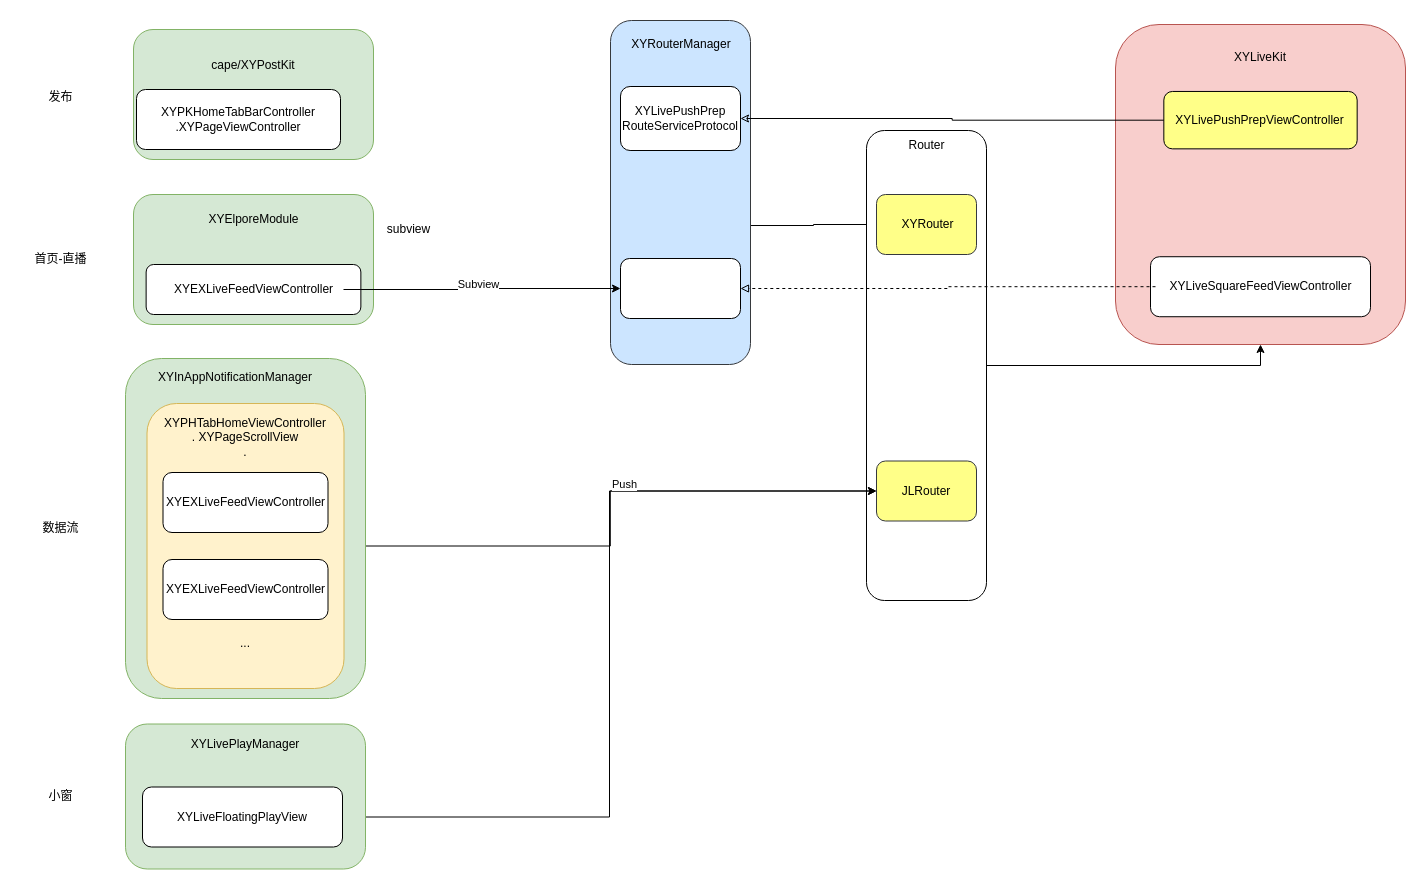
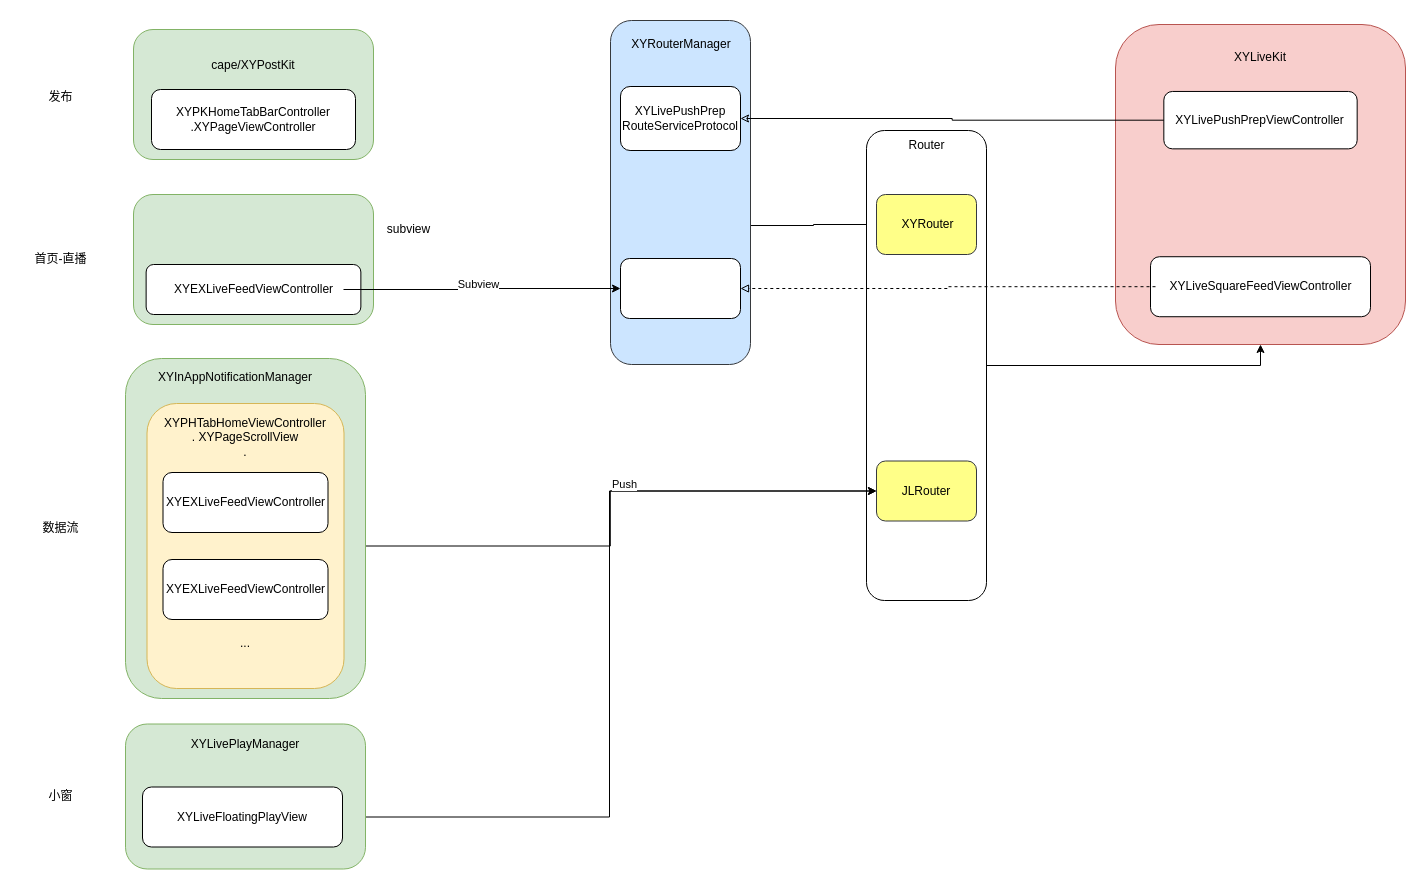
node "XYPKHomeTabBarController .XYPageViewController": moved (239, 120) -> (254, 120)
node "XYLivePushPrepViewController": fillcolor #ffff88 -> #ffffff
node "XYElporeModule": removed
